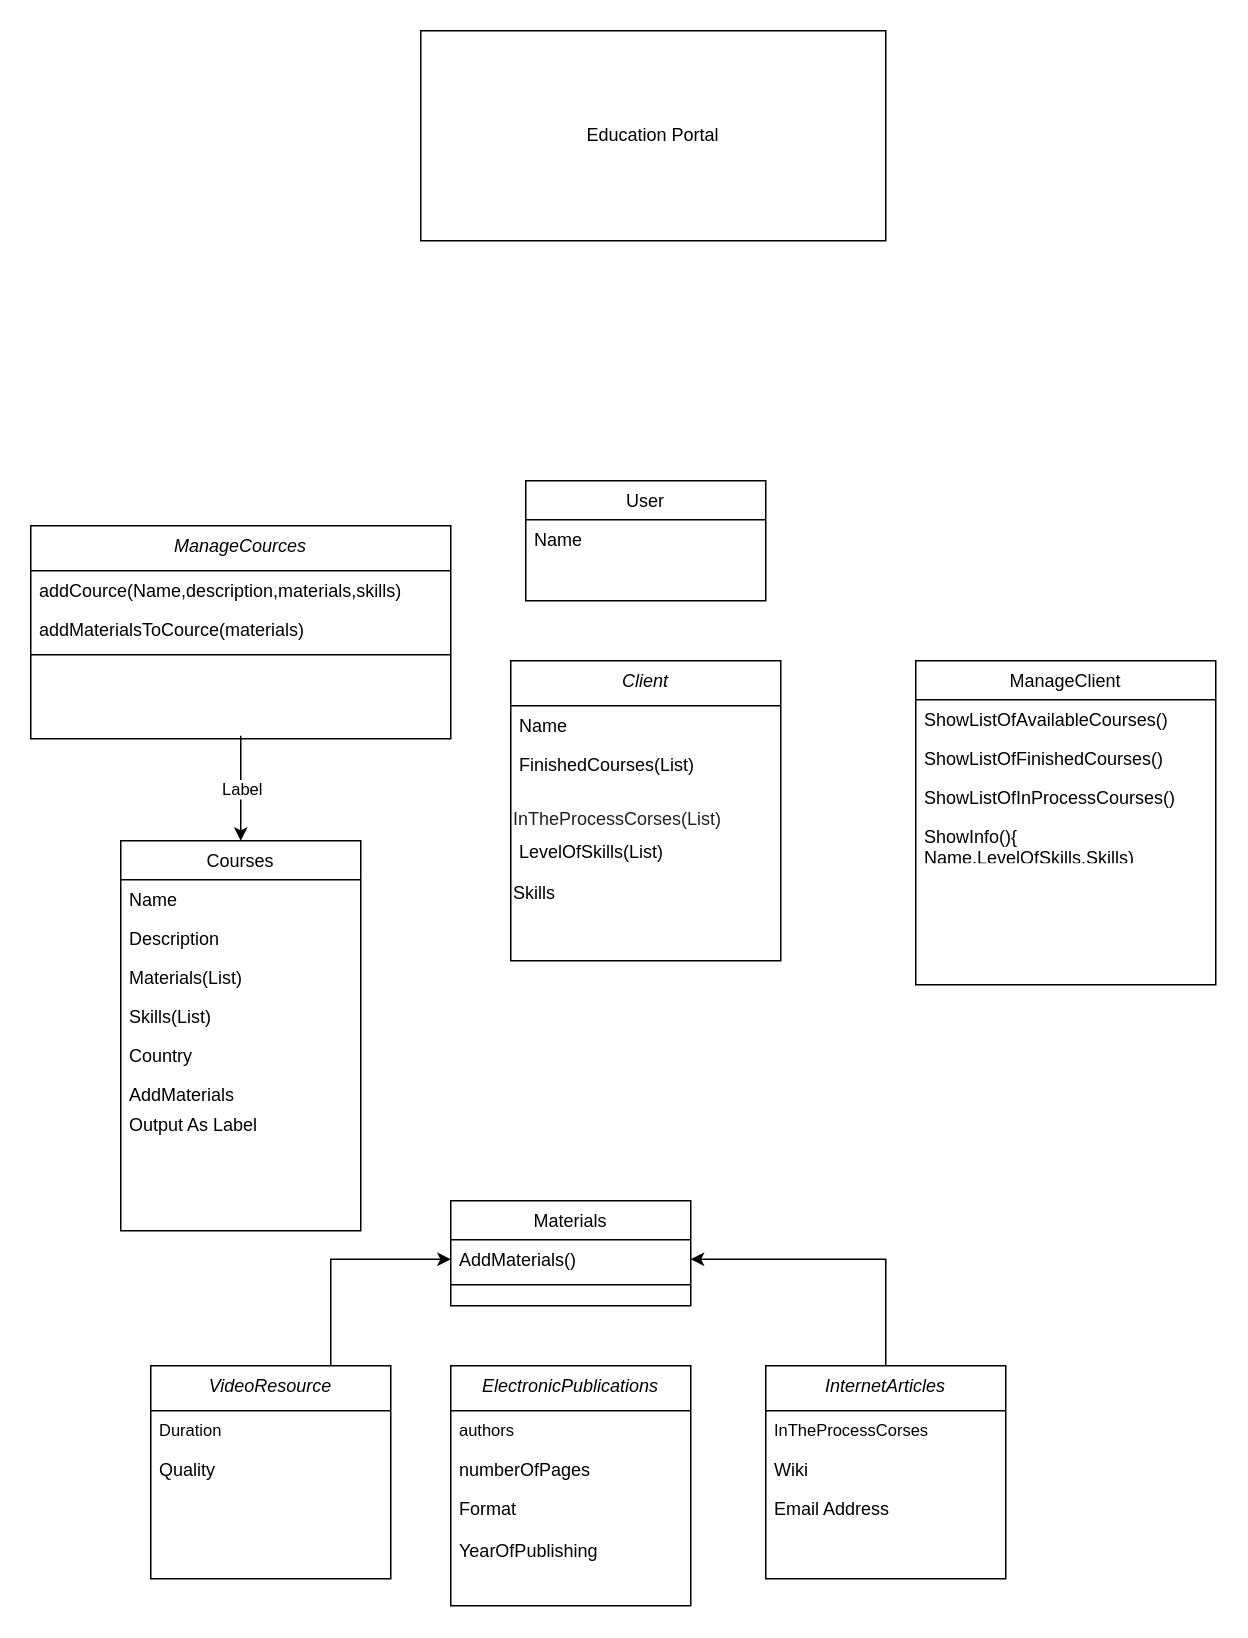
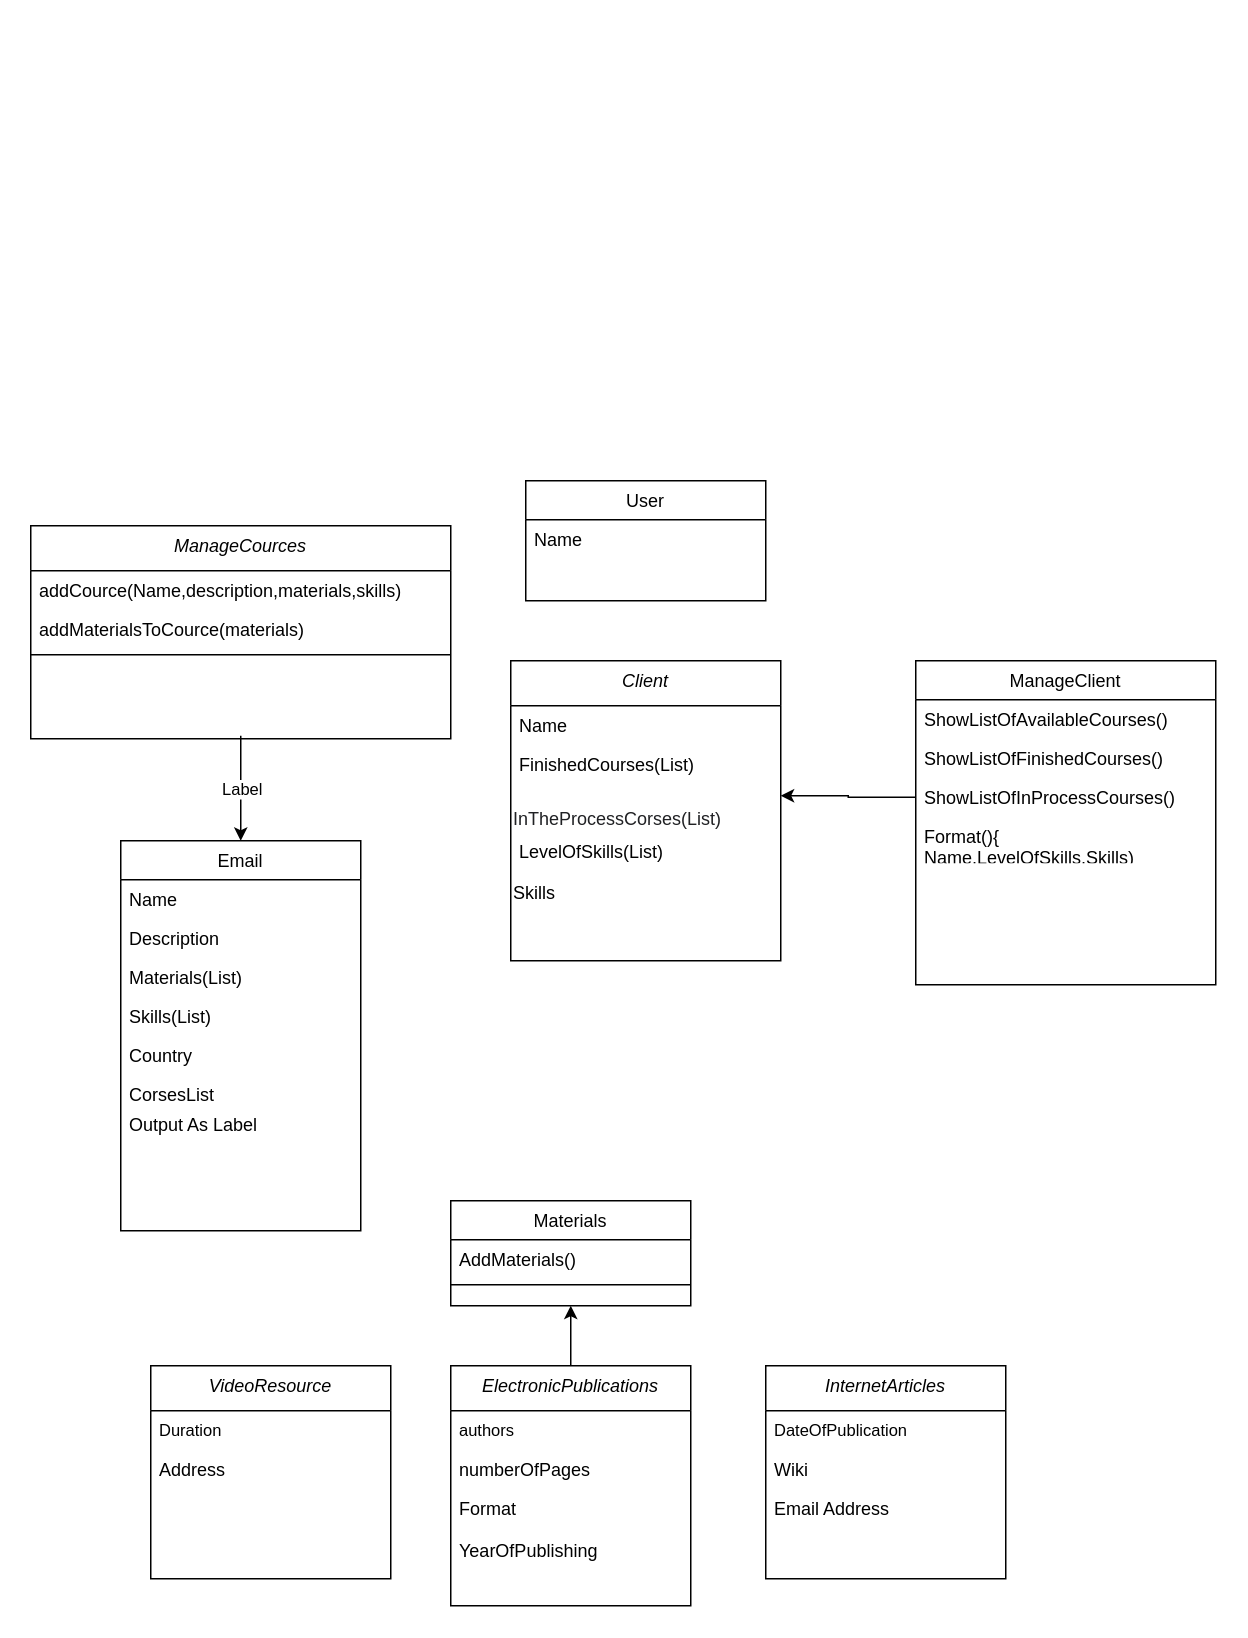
node "Education Portal": removed
edge "ShowListOfInProcessCourses()" -> "InTheProcessCorses(List)": added
node "ShowInfo(){ Name,LevelOfSkills,Skills)": label "ShowInfo(){ Name,LevelOfSkills,Skills)" -> "Format(){ Name,LevelOfSkills,Skills)"
node "Courses": label "Courses" -> "Email"
node "AddMaterials": label "AddMaterials" -> "CorsesList"
edge "VideoResource" -> "AddMaterials()": removed
edge "InternetАrticles" -> "AddMaterials()": removed
edge "ElectronicPublications" -> "Materials": added
node "InTheProcessCorses": label "InTheProcessCorses" -> "DateOfPublication"
node "Quality": label "Quality" -> "Address"
